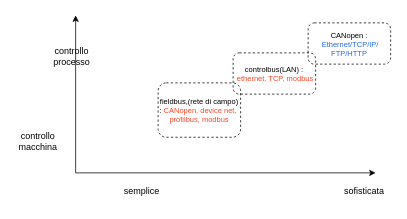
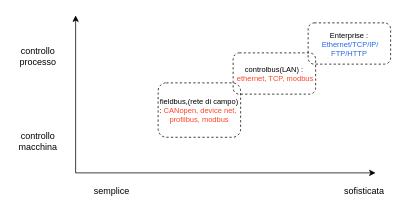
node "CANopen : Ethernet/TCP/IP/ FTP/HTTP": label "CANopen : Ethernet/TCP/IP/ FTP/HTTP" -> "Enterprise : Ethernet/TCP/IP/ FTP/HTTP"
node "controllo processo": moved (72, 57) -> (38, 57)
node "semplice": moved (143, 192) -> (113, 192)
